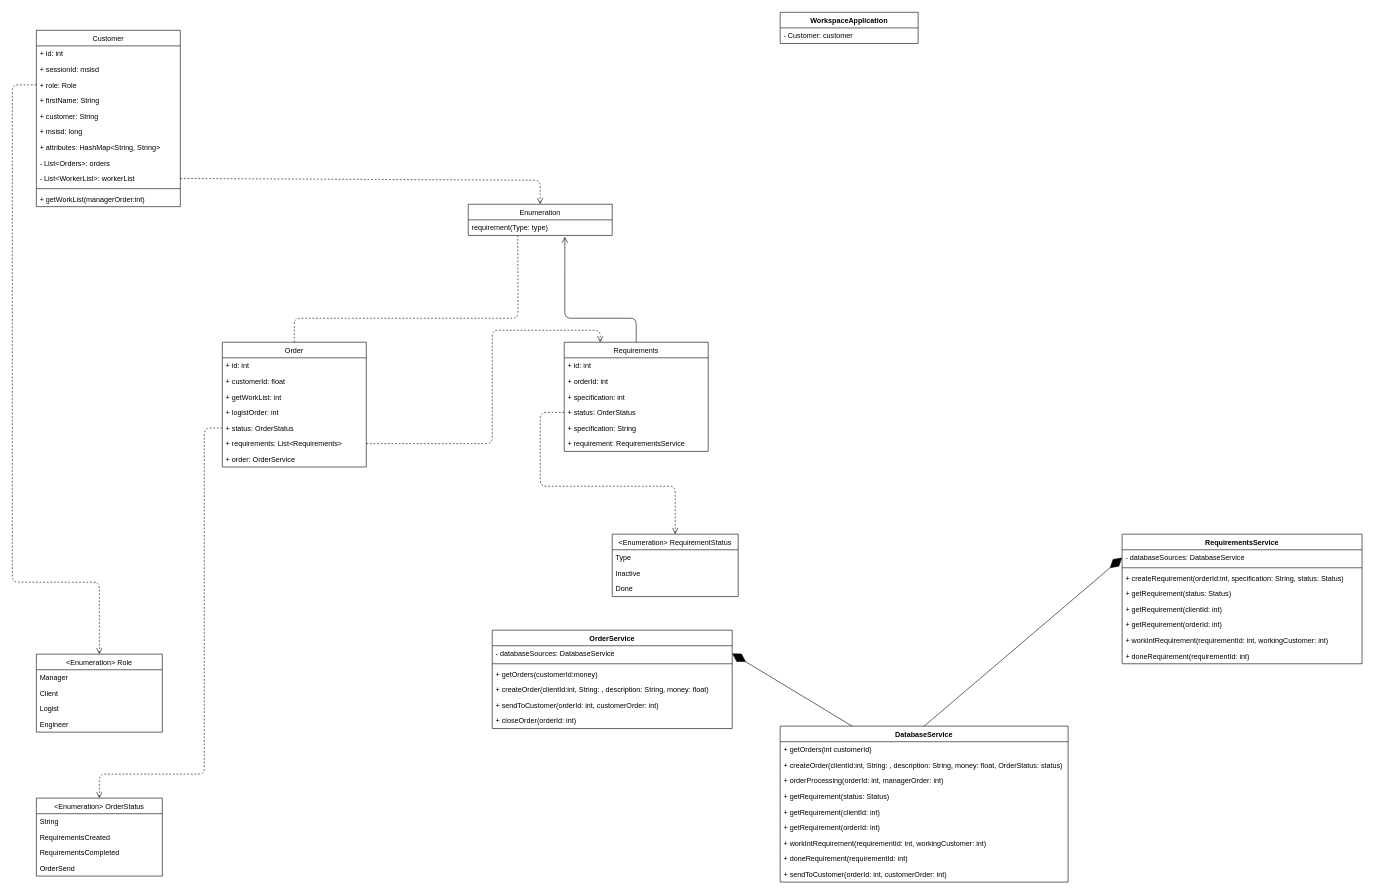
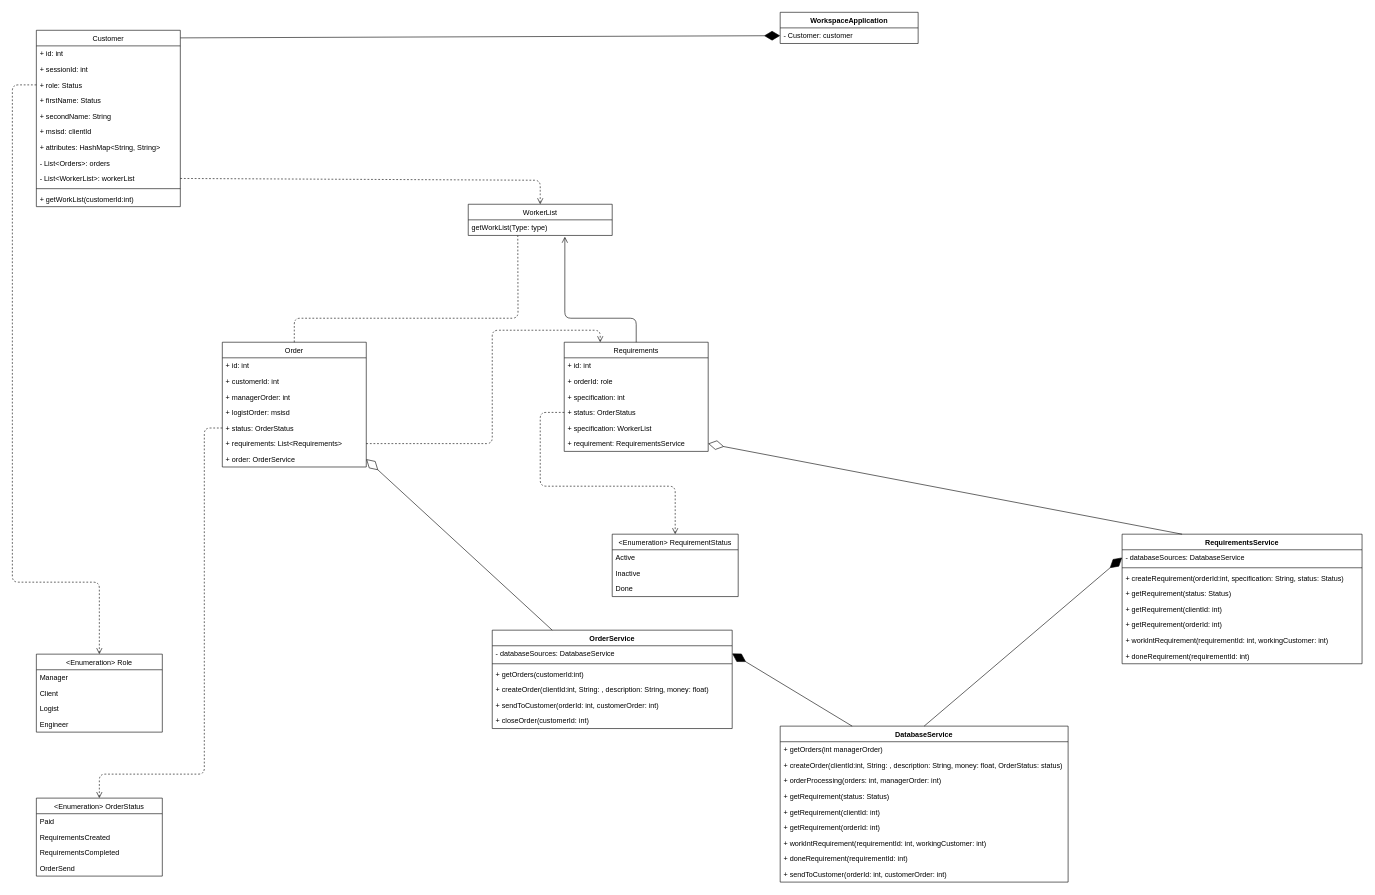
edge "Customer" -> "- Customer: customer": added
node "+ sessionId: msisd": label "+ sessionId: msisd" -> "+ sessionId: int"
node "+ role: Role": label "+ role: Role" -> "+ role: Status"
node "+ firstName: String": label "+ firstName: String" -> "+ firstName: Status"
node "+ customer: String": label "+ customer: String" -> "+ secondName: String"
node "+ msisd: long": label "+ msisd: long" -> "+ msisd: clientId"
node "+ getWorkList(managerOrder:int)": label "+ getWorkList(managerOrder:int)" -> "+ getWorkList(customerId:int)"
node "Enumeration": label "Enumeration" -> "WorkerList"
node "requirement(Type: type)": label "requirement(Type: type)" -> "getWorkList(Type: type)"
node "+ customerId: float": label "+ customerId: float" -> "+ customerId: int"
node "+ orderId: int": label "+ orderId: int" -> "+ orderId: role"
node "+ getWorkList: int": label "+ getWorkList: int" -> "+ managerOrder: int"
node "+ logistOrder: int": label "+ logistOrder: int" -> "+ logistOrder: msisd"
node "+ specification: String": label "+ specification: String" -> "+ specification: WorkerList"
edge "RequirementsService" -> "+ requirement: RequirementsService": added
edge "OrderService" -> "+ order: OrderService": added
node "Type": label "Type" -> "Active"
node "+ getOrders(customerId:money)": label "+ getOrders(customerId:money)" -> "+ getOrders(customerId:int)"
node "+ closeOrder(orderId: int)": label "+ closeOrder(orderId: int)" -> "+ closeOrder(customerId: int)"
node "+ getOrders(int customerId)": label "+ getOrders(int customerId)" -> "+ getOrders(int managerOrder)"
node "+ orderProcessing(orderId: int, managerOrder: int)": label "+ orderProcessing(orderId: int, managerOrder: int)" -> "+ orderProcessing(orders: int, managerOrder: int)"
node "String": label "String" -> "Paid"
